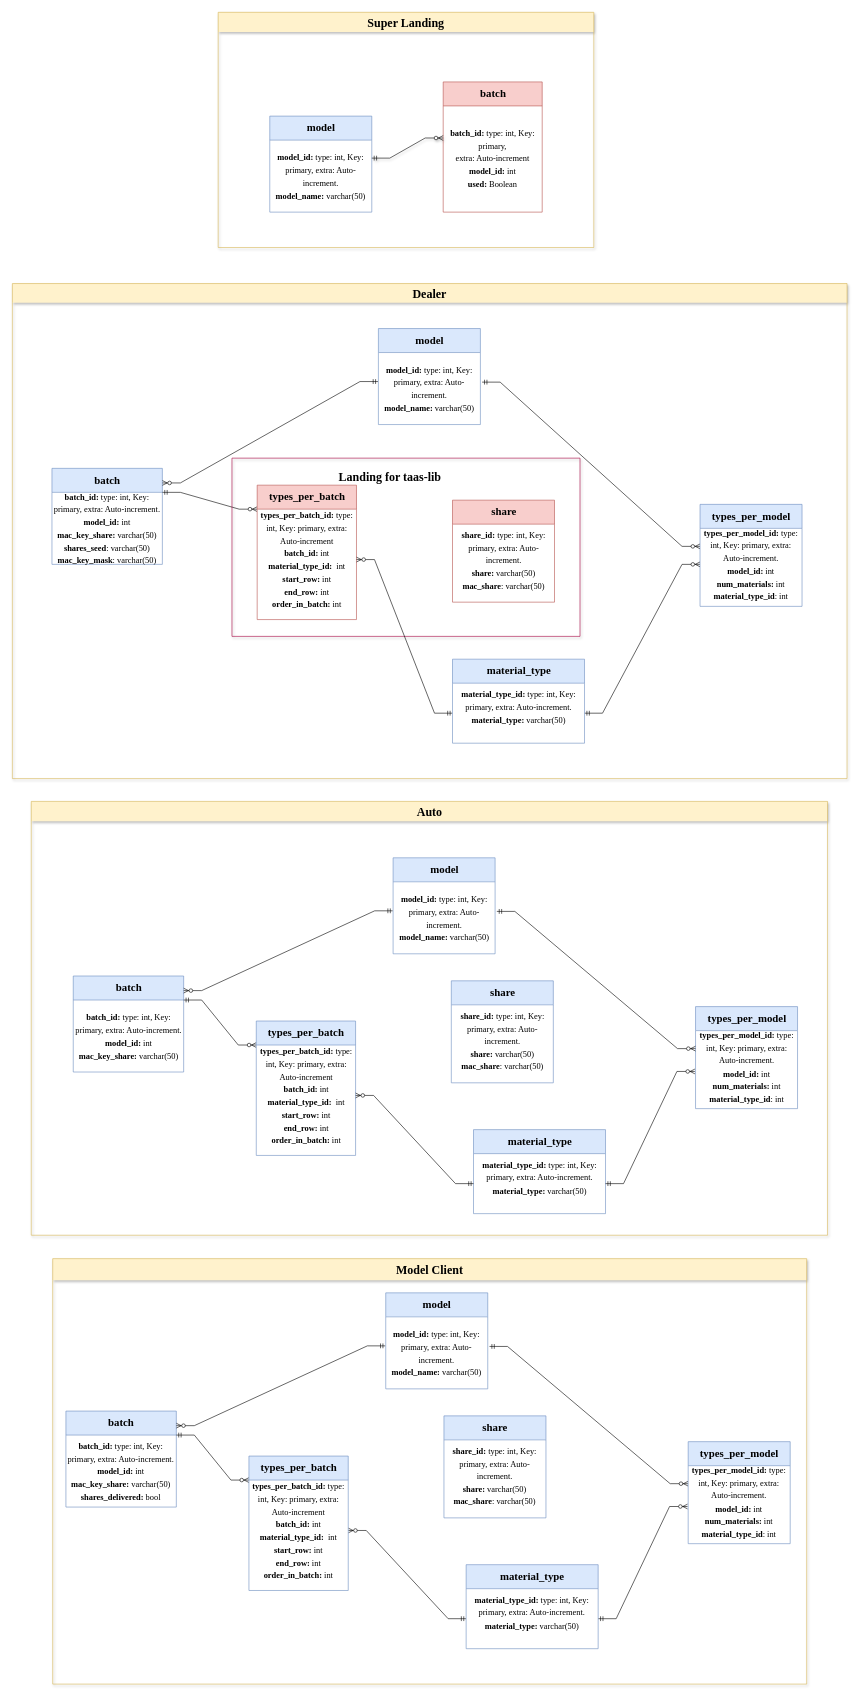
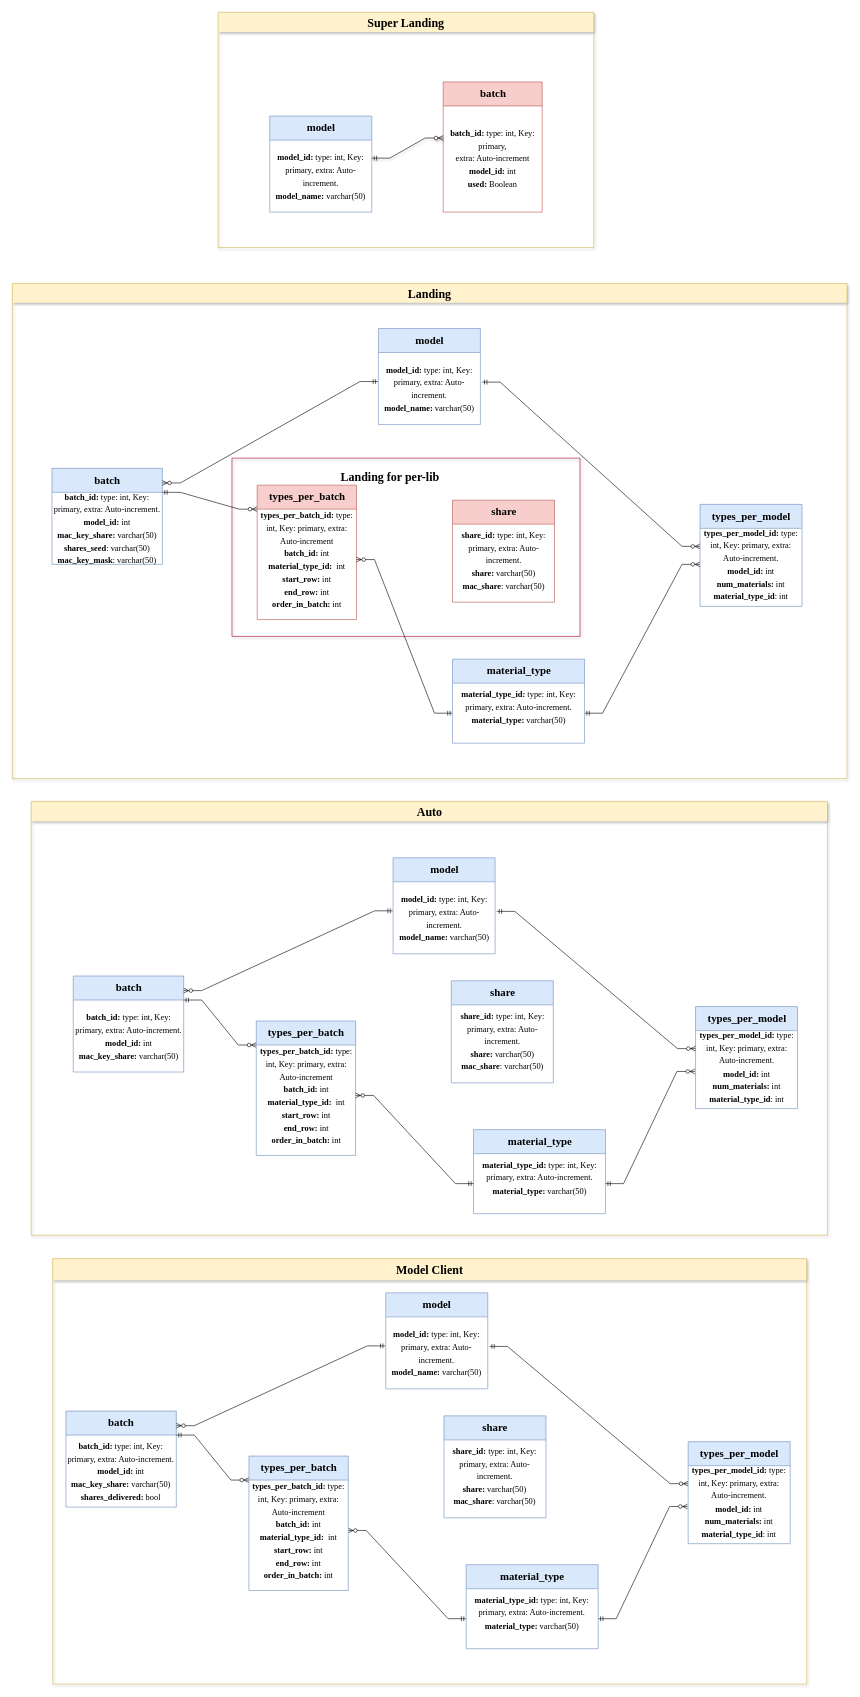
node "Dealer": label "Dealer" -> "Landing"
node "Landing for taas-lib": label "Landing for taas-lib" -> "Landing for per-lib"
